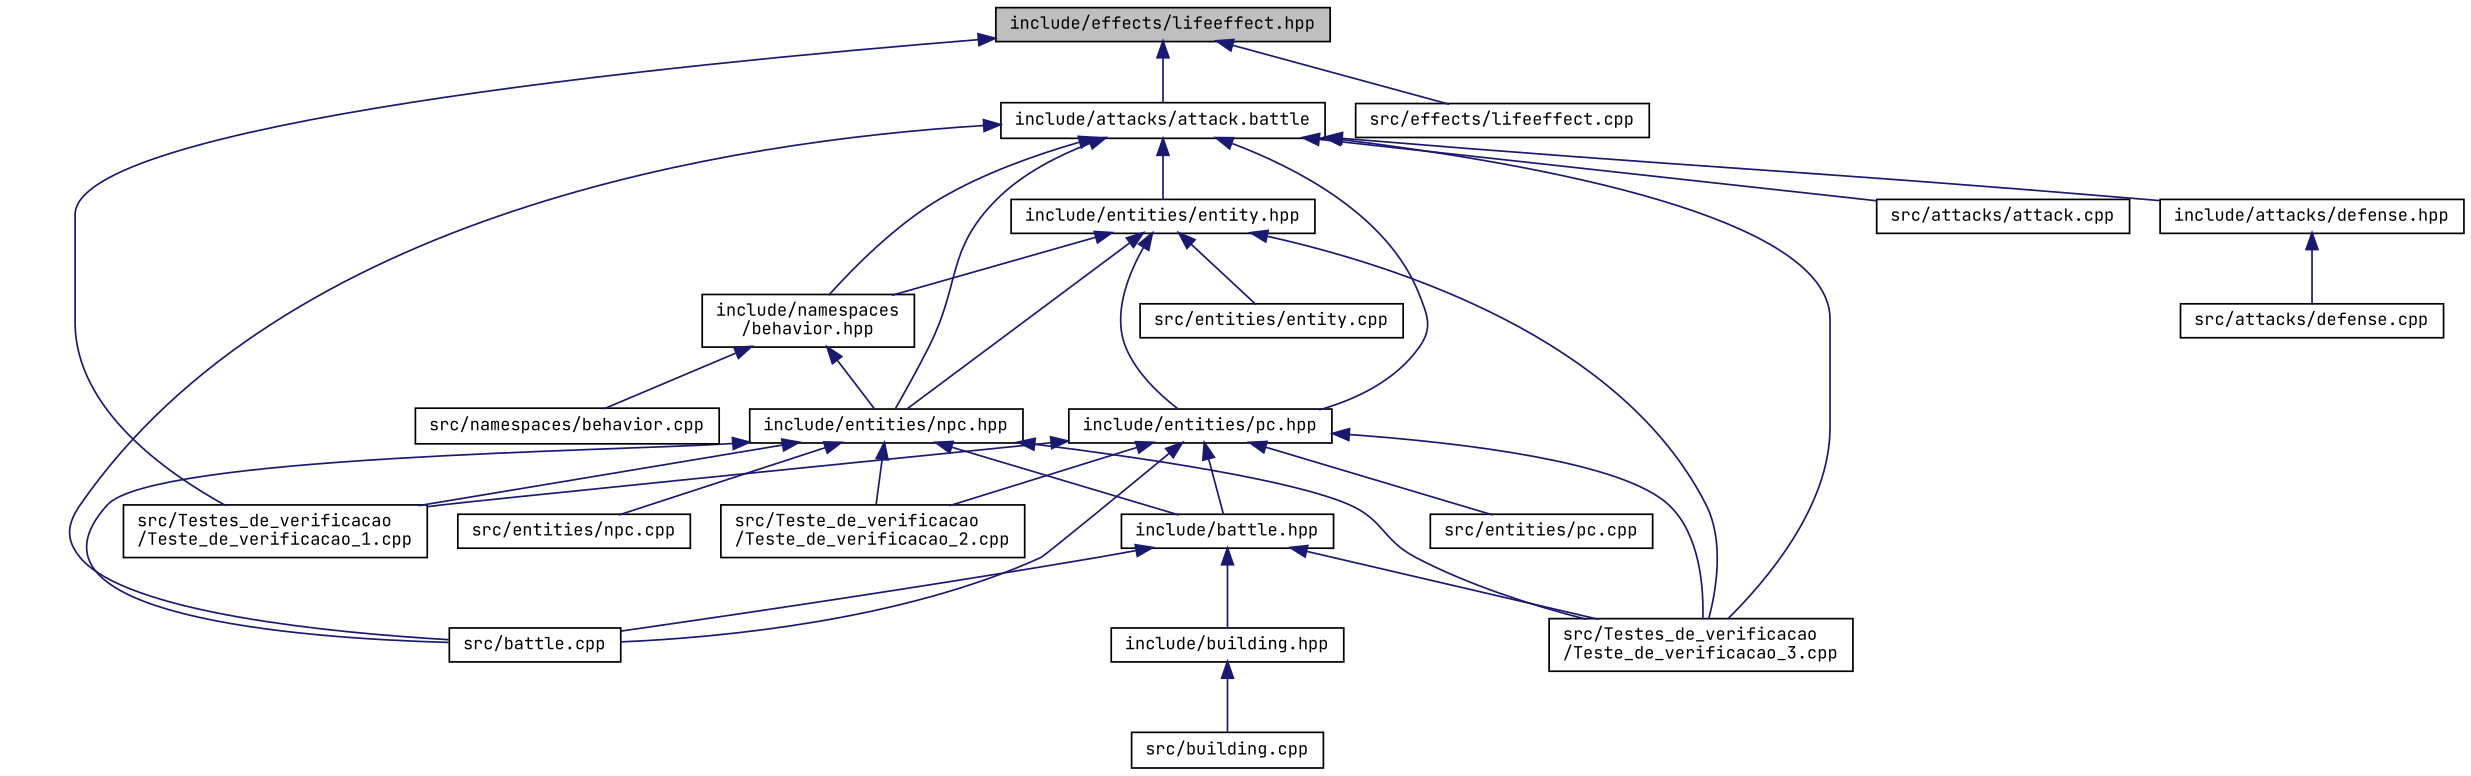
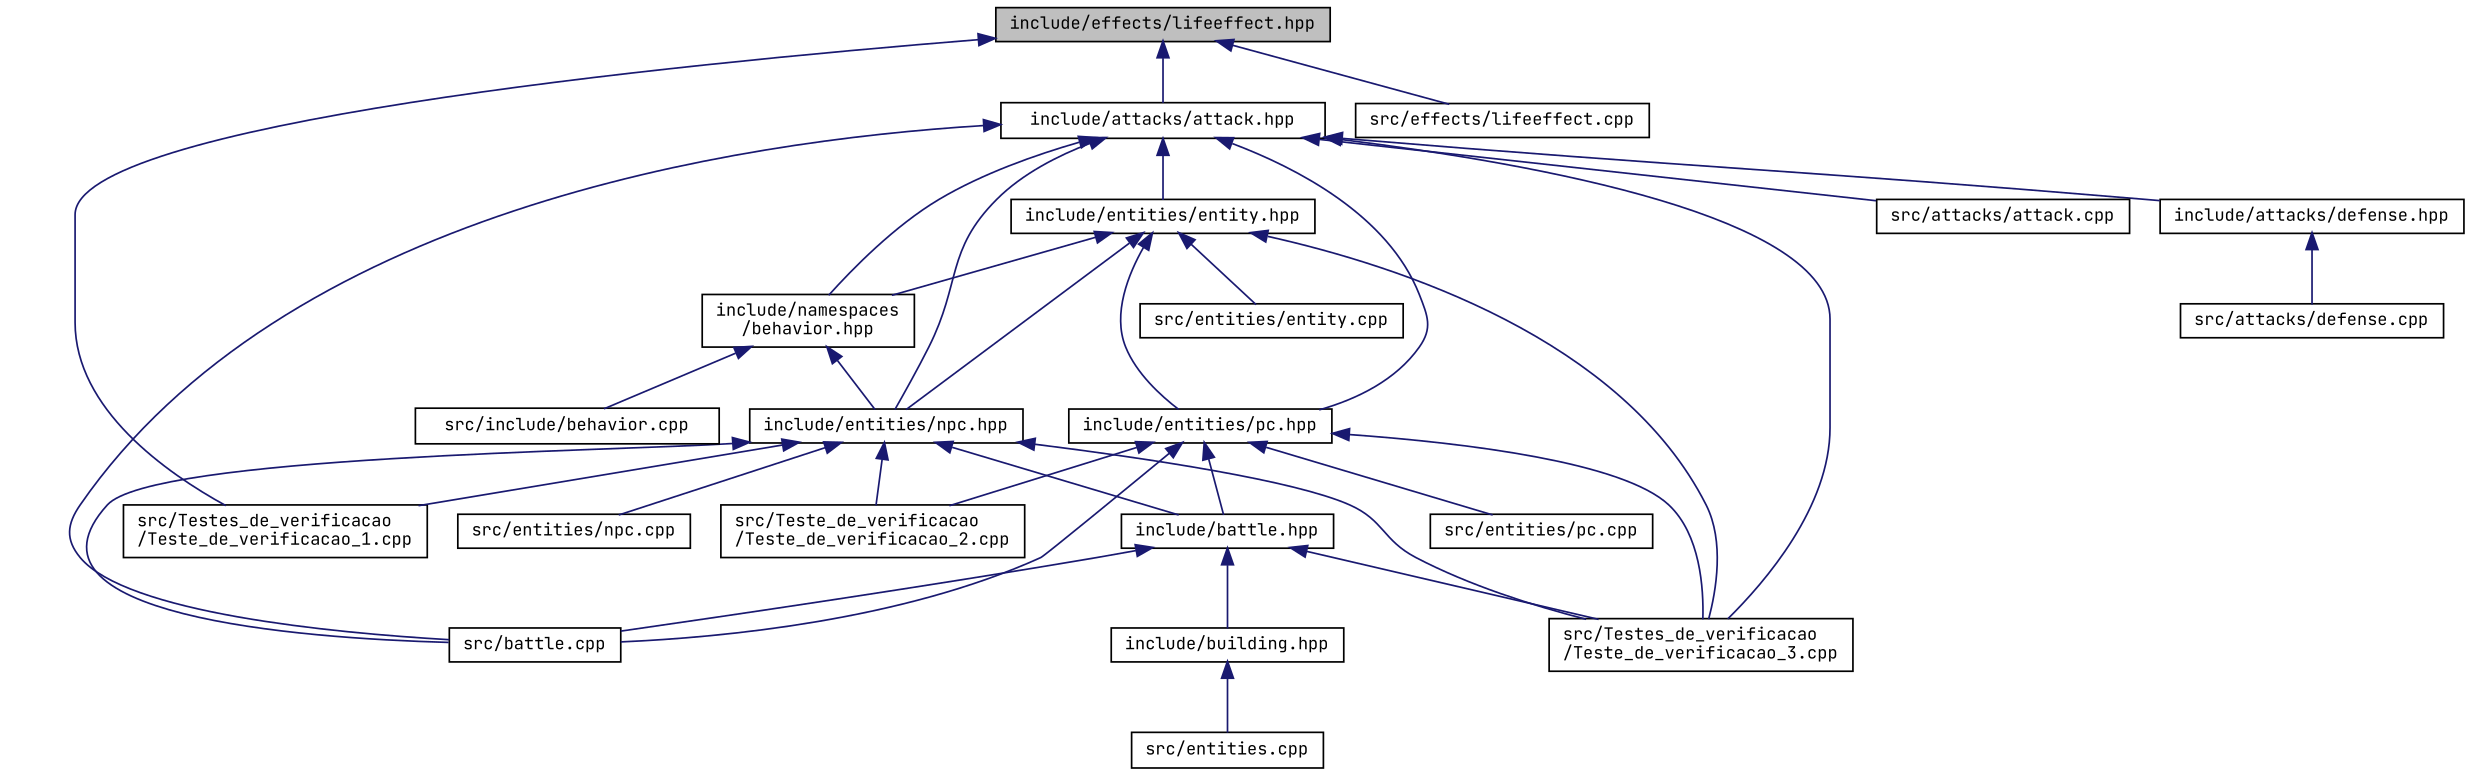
node "include/attacks/attack.battle": label "include/attacks/attack.battle" -> "include/attacks/attack.hpp"
node "src/namespaces/behavior.cpp": label "src/namespaces/behavior.cpp" -> "src/include/behavior.cpp"
edge "src/Testes_de_verificacao /Teste_de_verificacao_1.cpp" -> "include/entities/pc.hpp": removed
node "src/building.cpp": label "src/building.cpp" -> "src/entities.cpp"
